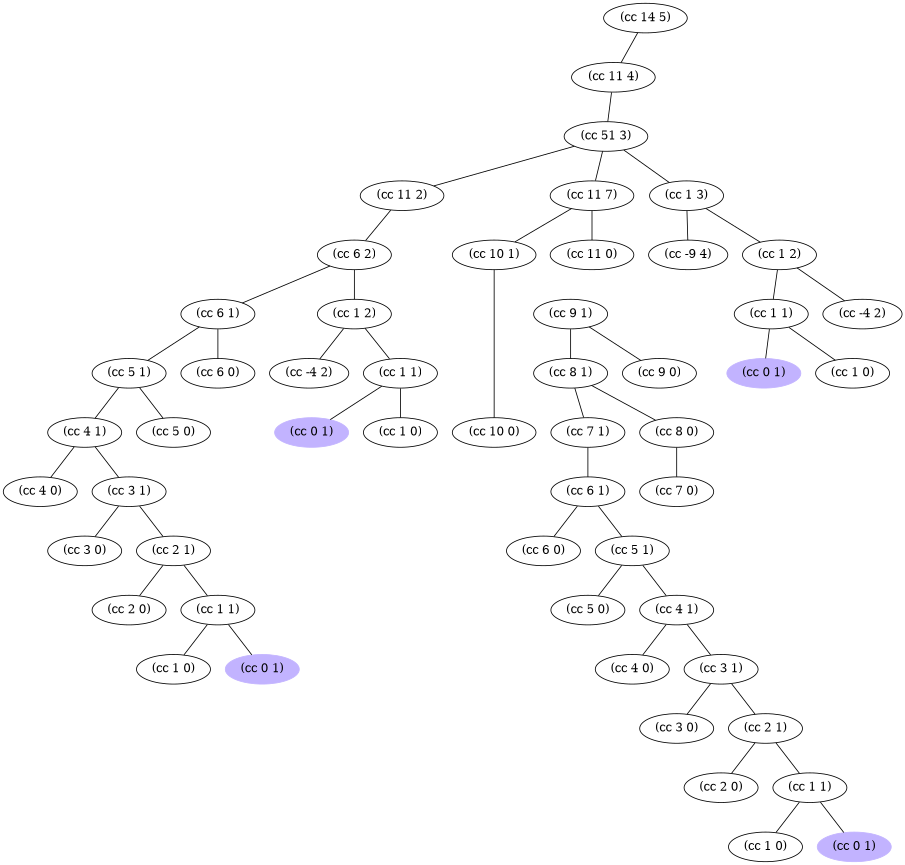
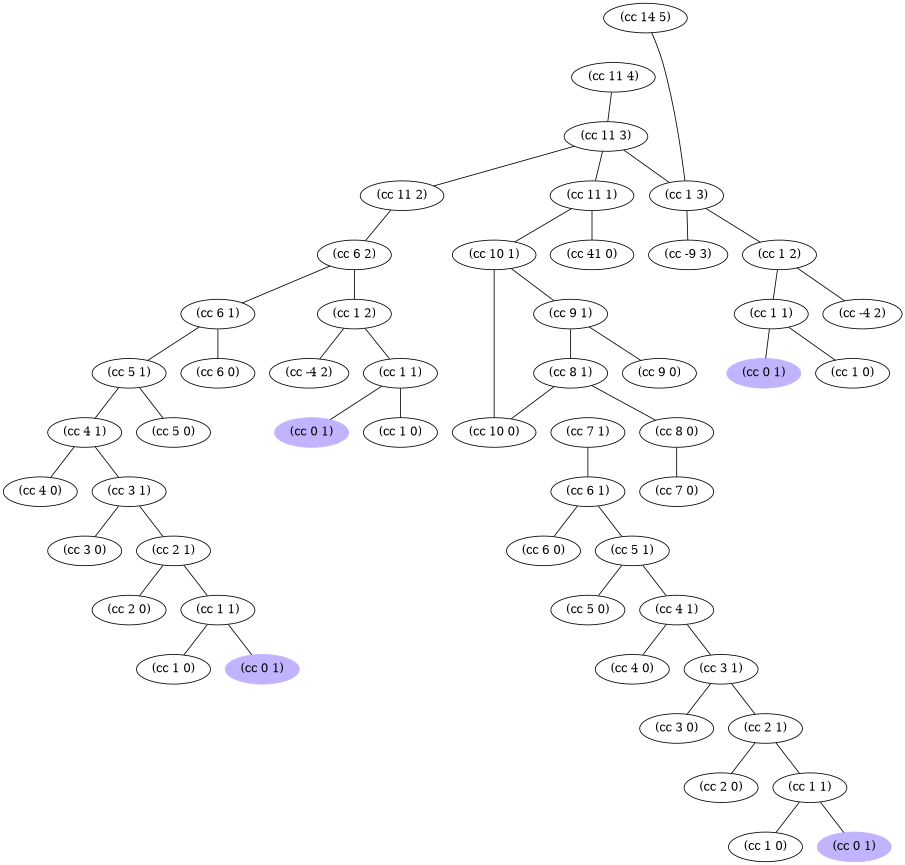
edge "(cc 14 5)" -- "(cc 11 4)": now "(cc 14 5)" -- "(cc 1 3)"
node "(cc 51 3)": label "(cc 51 3)" -> "(cc 11 3)"
node "(cc 11 7)": label "(cc 11 7)" -> "(cc 11 1)"
node "(cc 11 0)": label "(cc 11 0)" -> "(cc 41 0)"
node "(cc -9 4)": label "(cc -9 4)" -> "(cc -9 3)"
edge "(cc 10 1)" -- "(cc 9 1)": added
edge "(cc 8 1)" -- "(cc 7 1)": now "(cc 8 1)" -- "(cc 10 0)"
